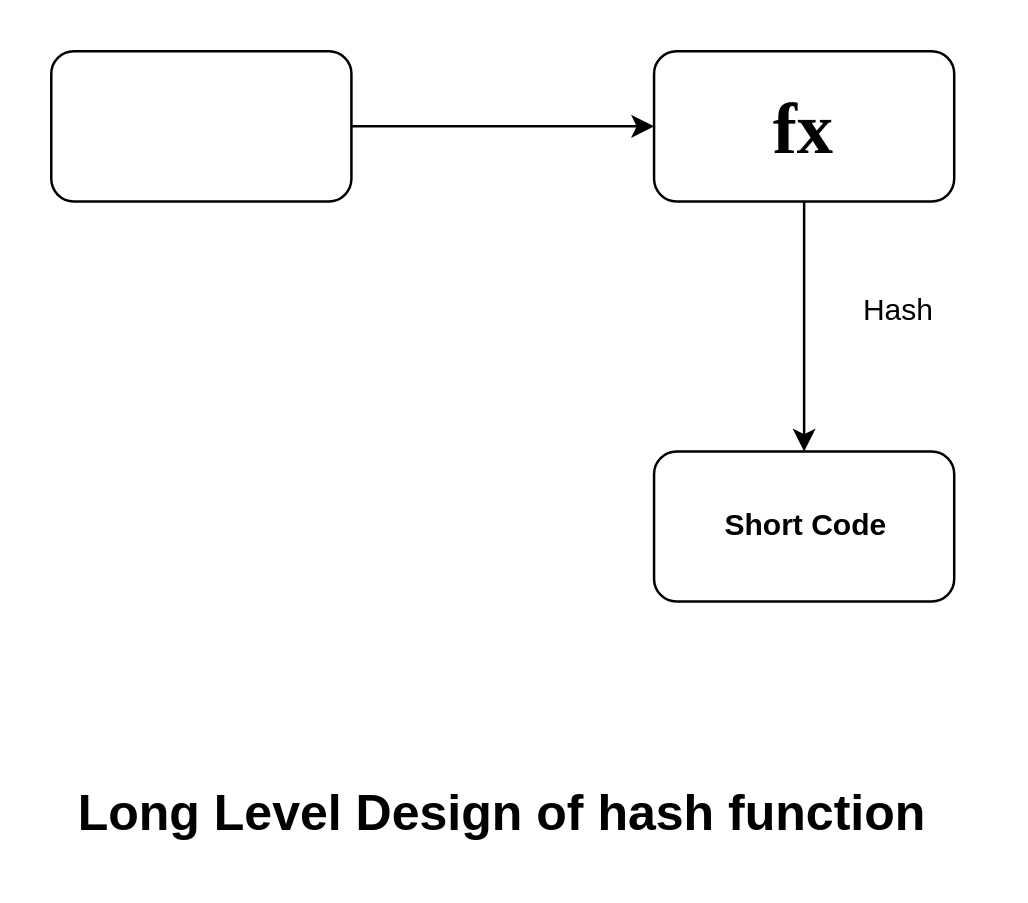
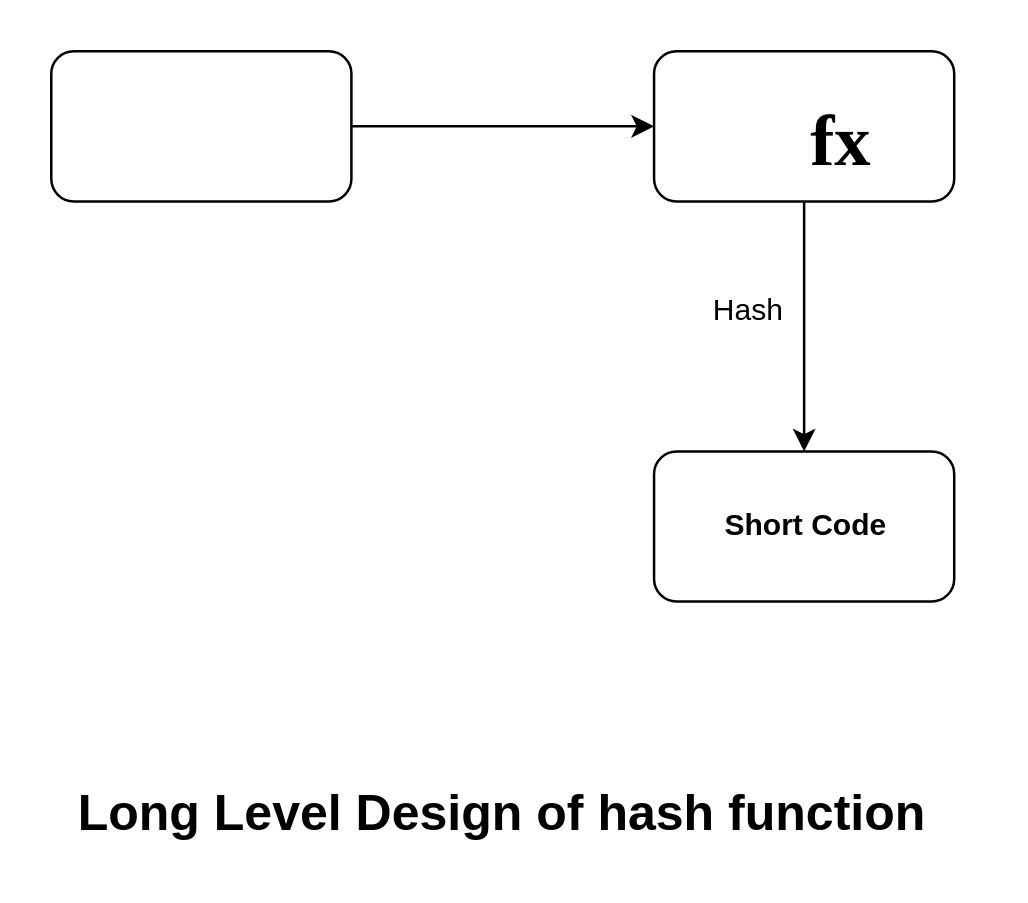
node "fx": moved (804, 129) -> (841, 141)
node "Hash": moved (899, 311) -> (749, 311)
